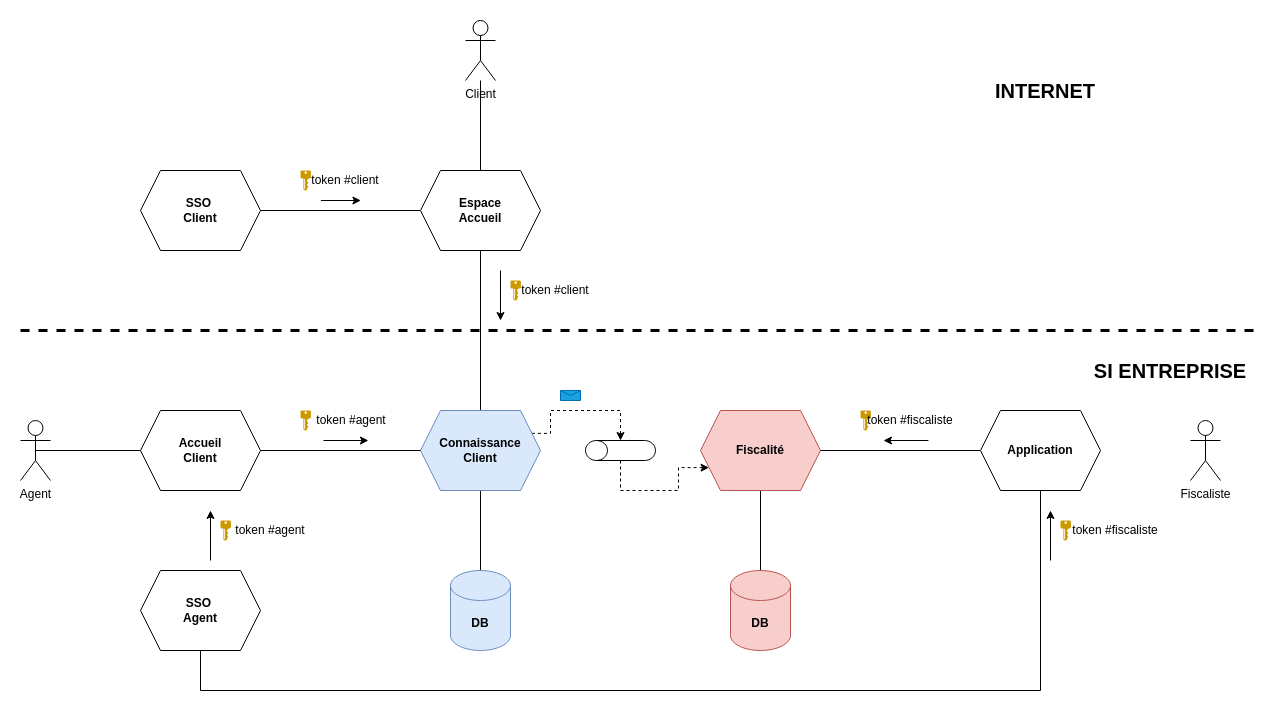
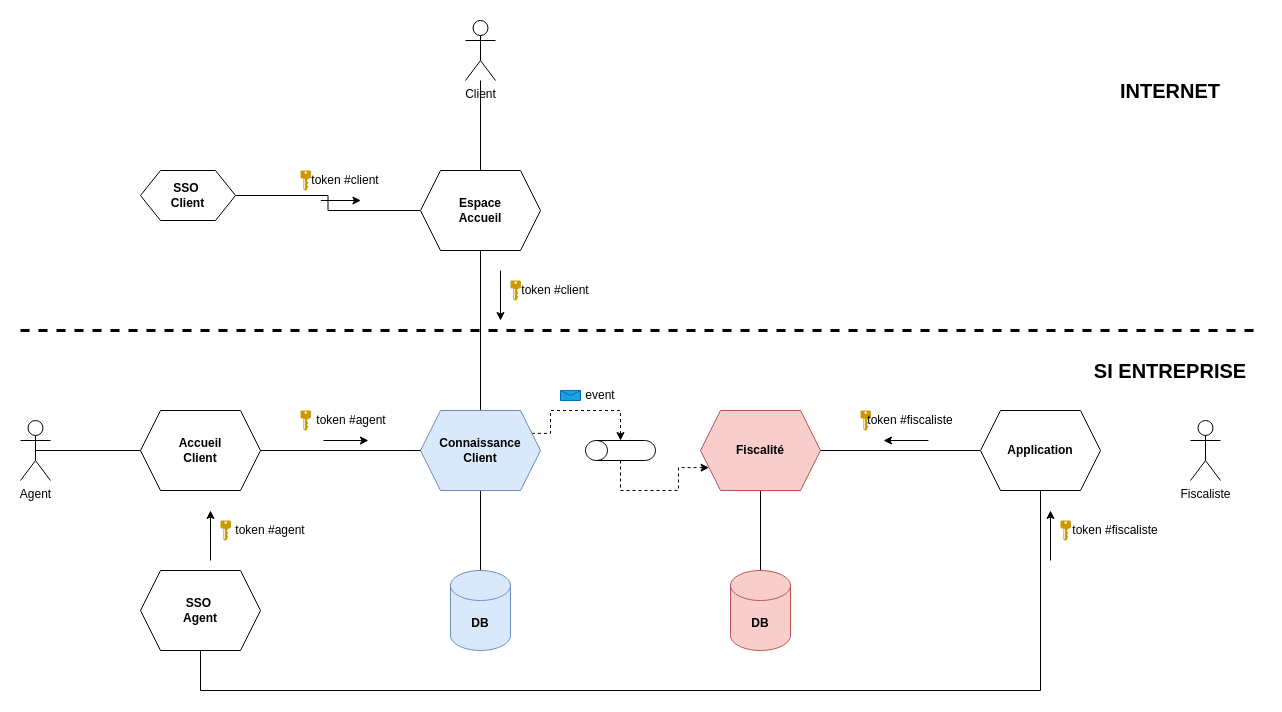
node "INTERNET": moved (1046, 91) -> (1171, 91)
node "SSO Client": size 120x80 -> 95x50
node "event": added
